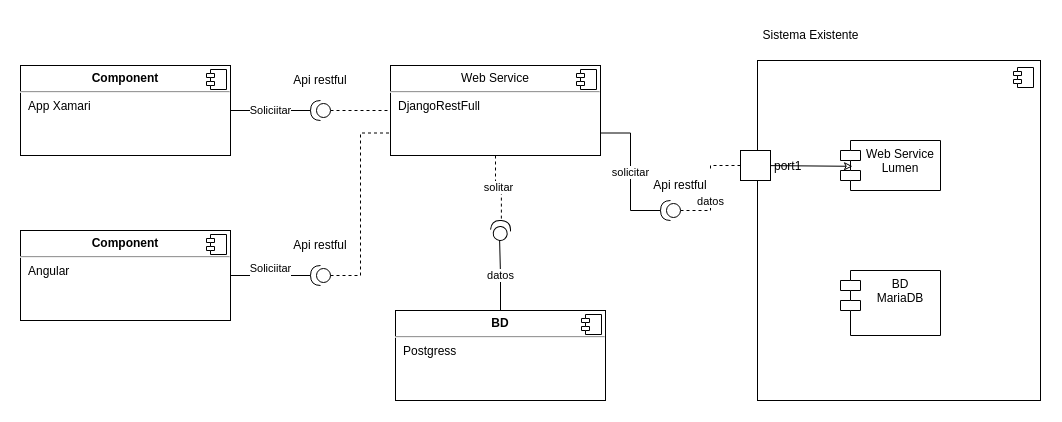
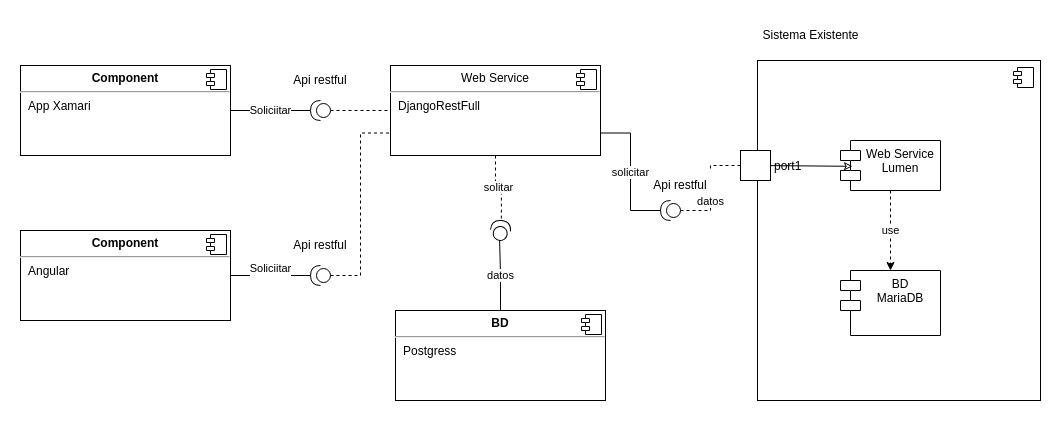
edge "Web Service Lumen" -> "BD MariaDB": added, label "use"
